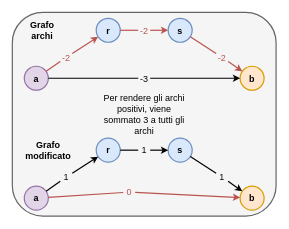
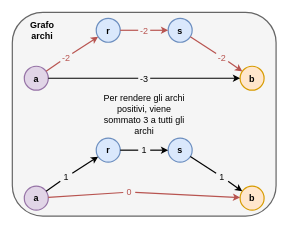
node "Grafo modificato": removed
